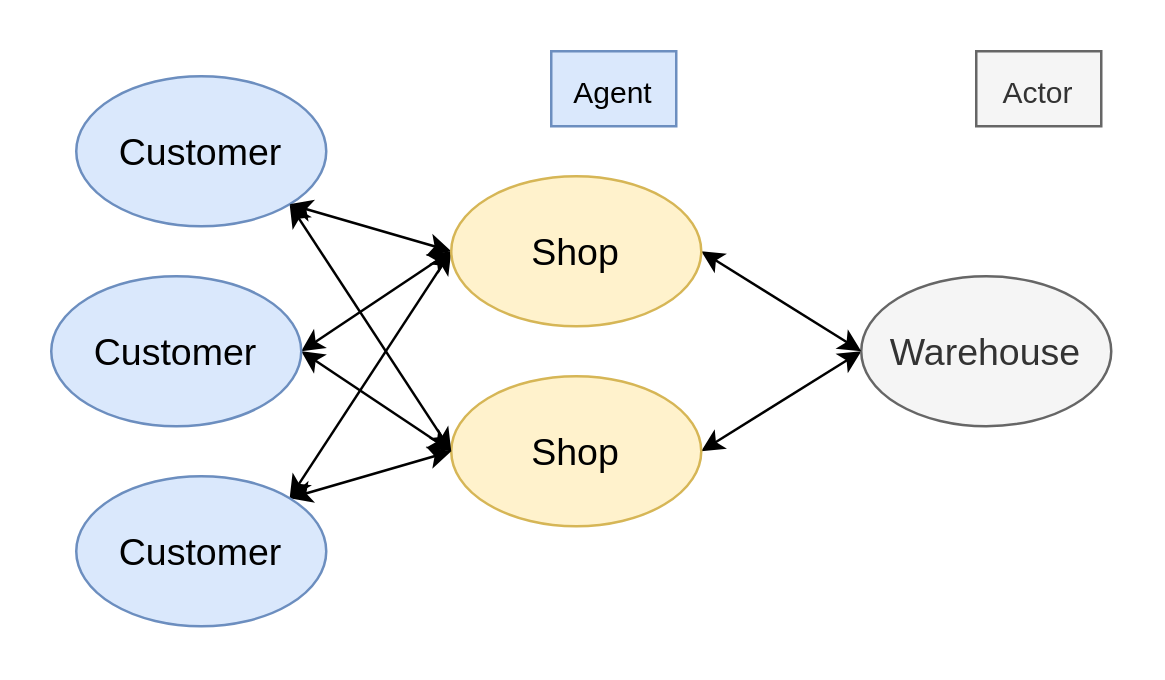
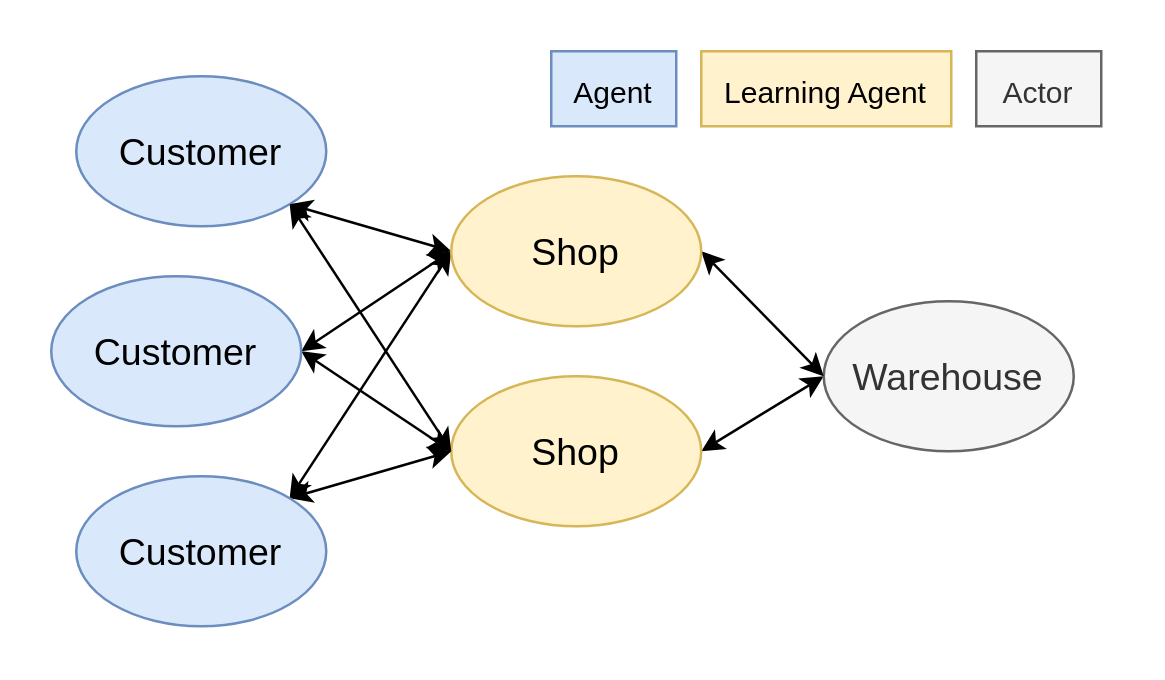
node "Learning Agent": added
node "Warehouse": moved (986, 351) -> (949, 376)
